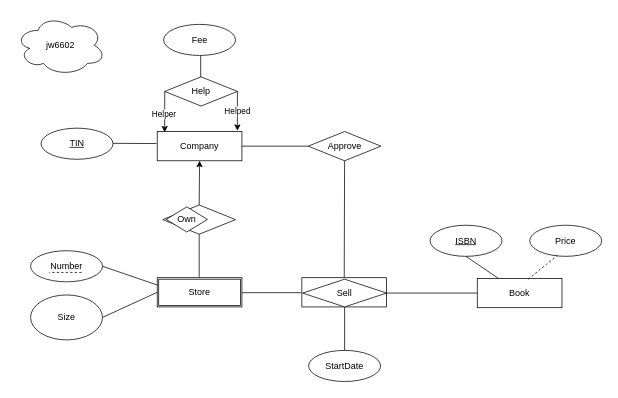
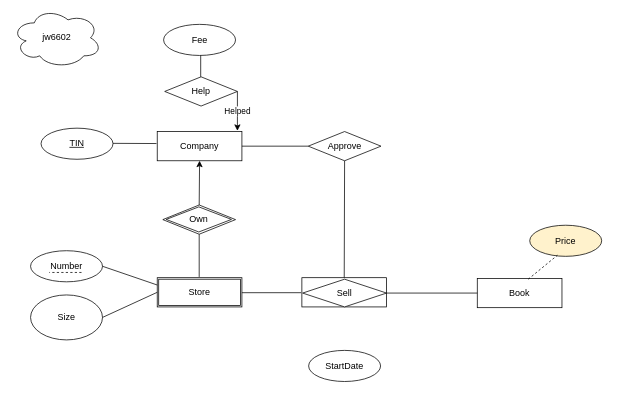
node "jw6602": moved (60, 45) -> (57, 38)
edge "Help" -> "Company": removed, label "Helper"
node "Own": size 41x25 -> 65x25
node "ISBN": removed
node "Price": fillcolor #ffffff -> #fff2cc
edge "ISBN" -- "Book": removed
edge "Sell" -- "StartDate": removed
